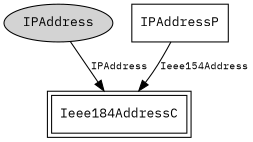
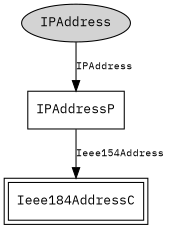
edge "IPAddress" -> "Ieee184AddressC": now "IPAddress" -> "IPAddressP"
